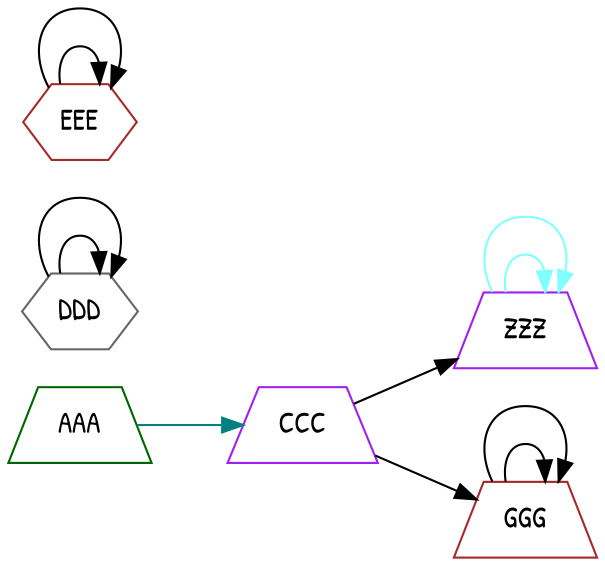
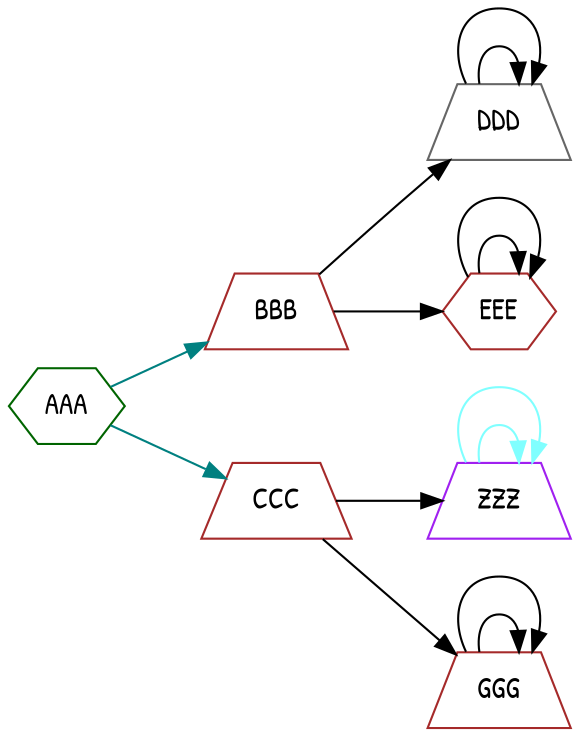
node "DDD": shape hexagon -> trapezium
node "BBB": added
node "AAA": shape trapezium -> hexagon
node "CCC": color purple -> brown
